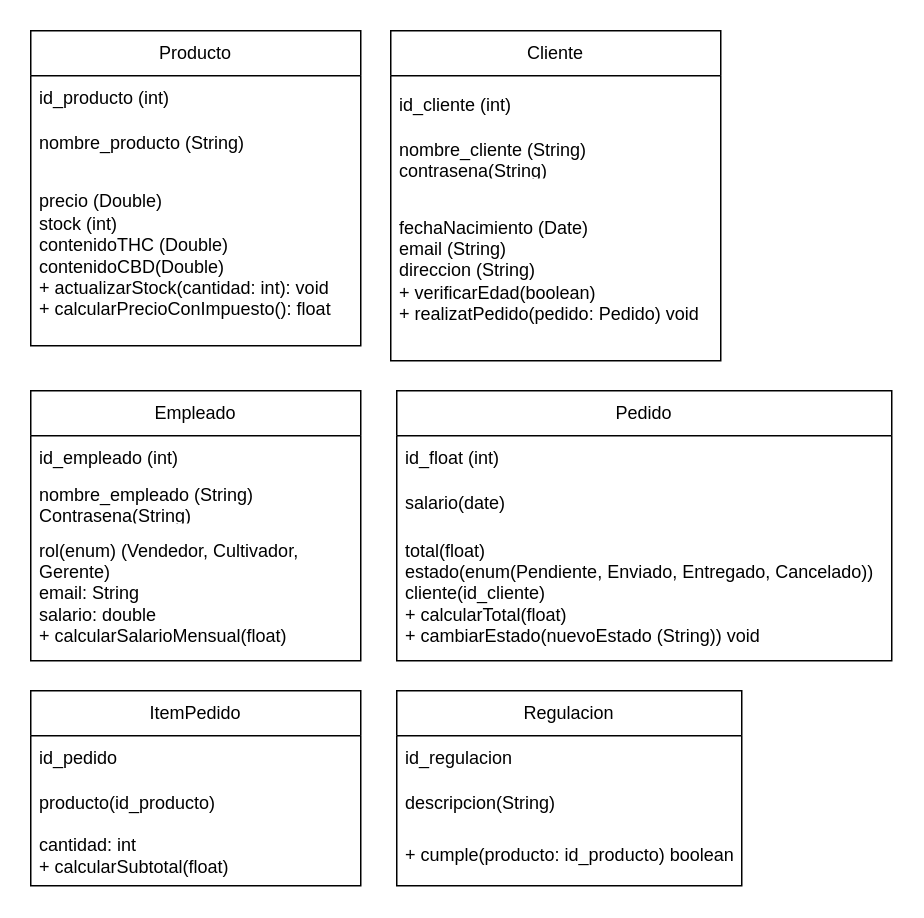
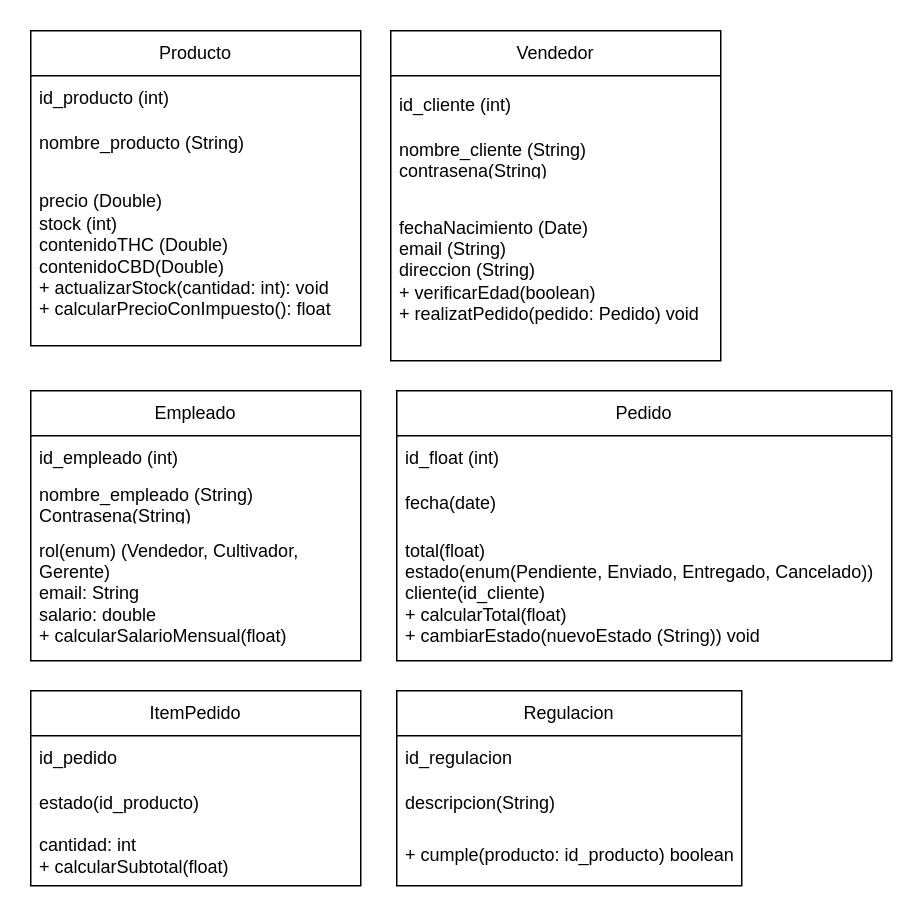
node "Cliente": label "Cliente" -> "Vendedor"
node "salario(date)": label "salario(date)" -> "fecha(date)"
node "producto(id_producto)": label "producto(id_producto)" -> "estado(id_producto)"
